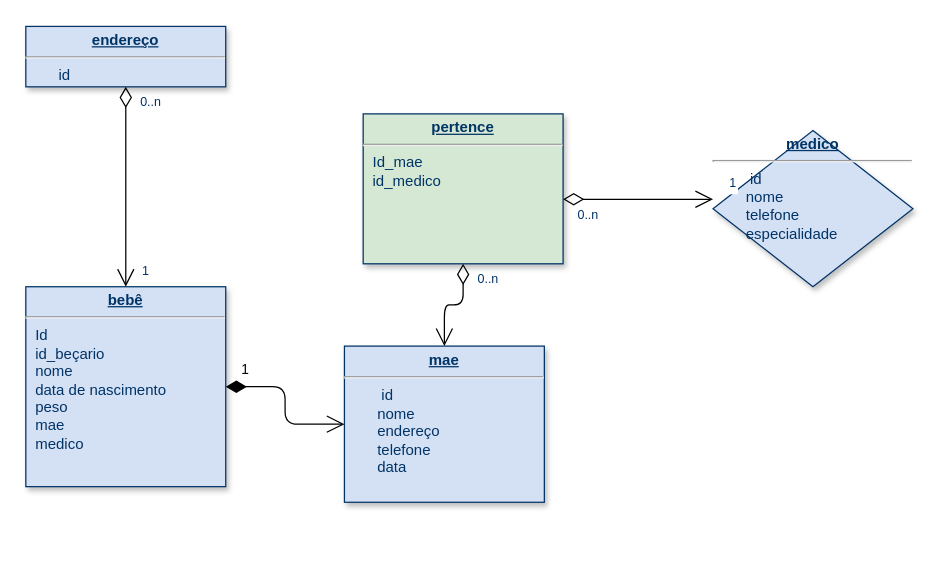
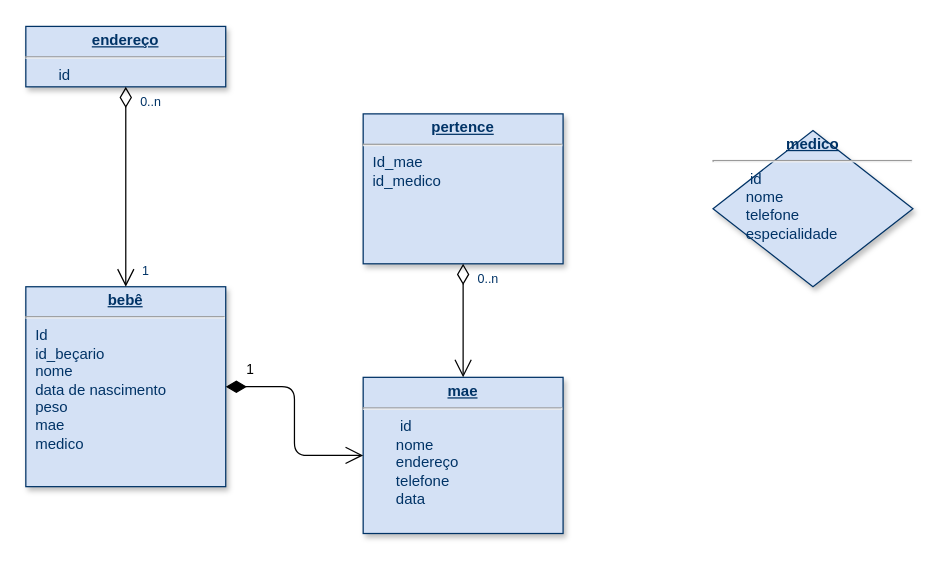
node "pertence Id_mae id_medico": fillcolor #d5e8d4 -> #d4e1f5
edge "pertence Id_mae id_medico" -- "medico id nome telefone especialidade": removed, labels "0..n", "1"
node "mae id nome endereço telefone data": moved (444, 424) -> (463, 456)
